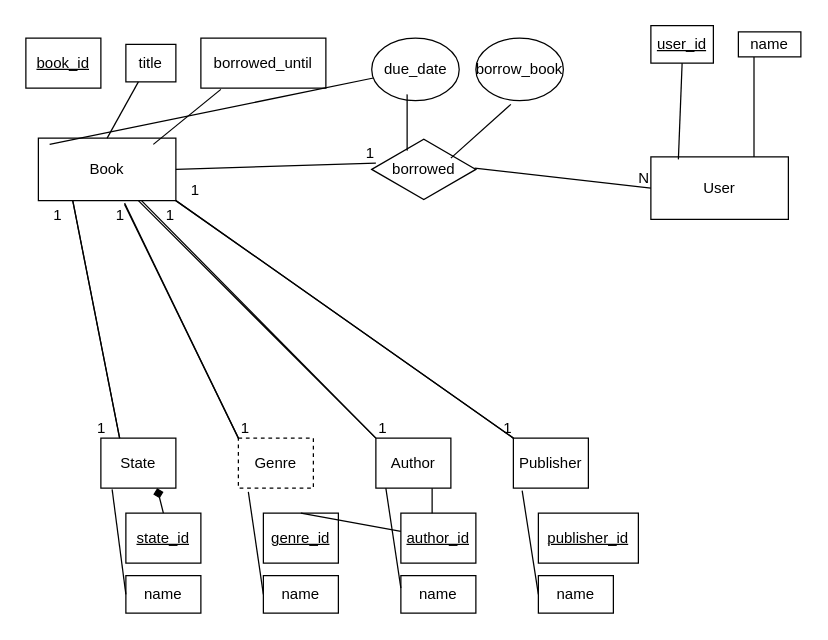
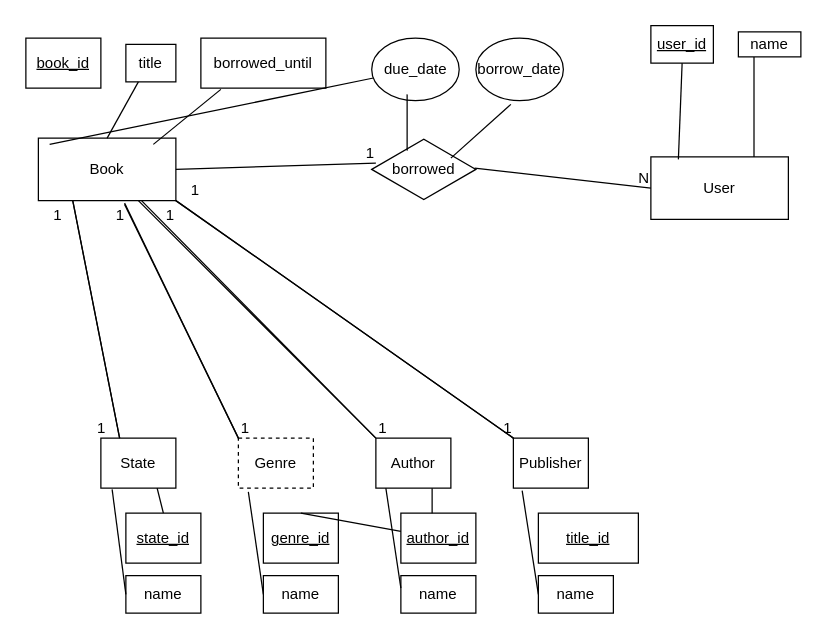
node "borrow_book": label "borrow_book" -> "borrow_date"
edge "state_id" -> "State": arrowhead diamond -> none
node "publisher_id": label "publisher_id" -> "title_id"
